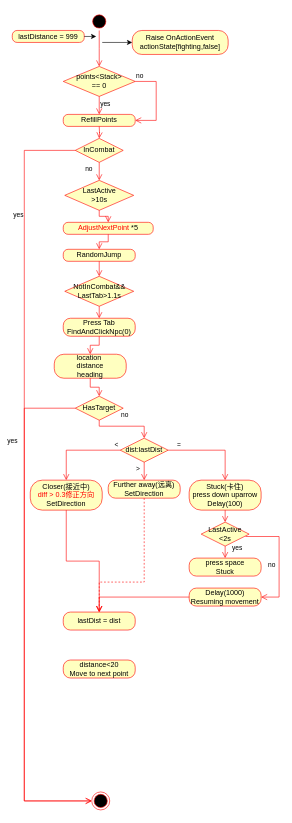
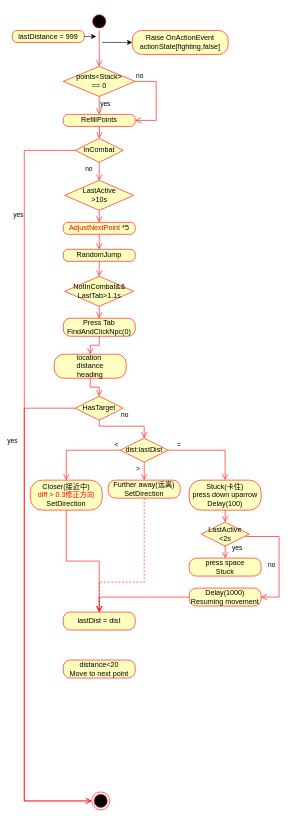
node "AdjustNextPoint *5": size 90x12 -> 72x12
